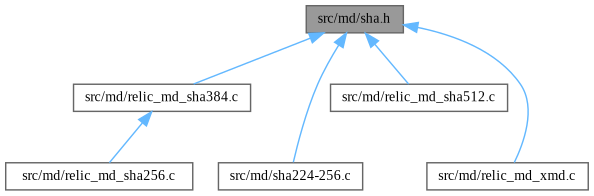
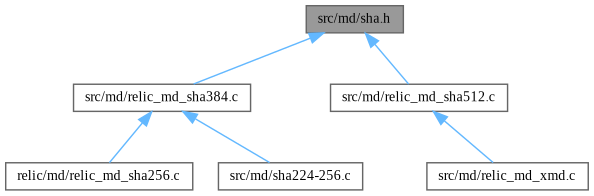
edge "src/md/relic_md_xmd.c" -> "src/md/sha.h": now "src/md/relic_md_xmd.c" -> "src/md/relic_md_sha512.c"
edge "src/md/sha224-256.c" -> "src/md/sha.h": now "src/md/sha224-256.c" -> "src/md/relic_md_sha384.c"
node "src/md/relic_md_sha256.c": label "src/md/relic_md_sha256.c" -> "relic/md/relic_md_sha256.c"
